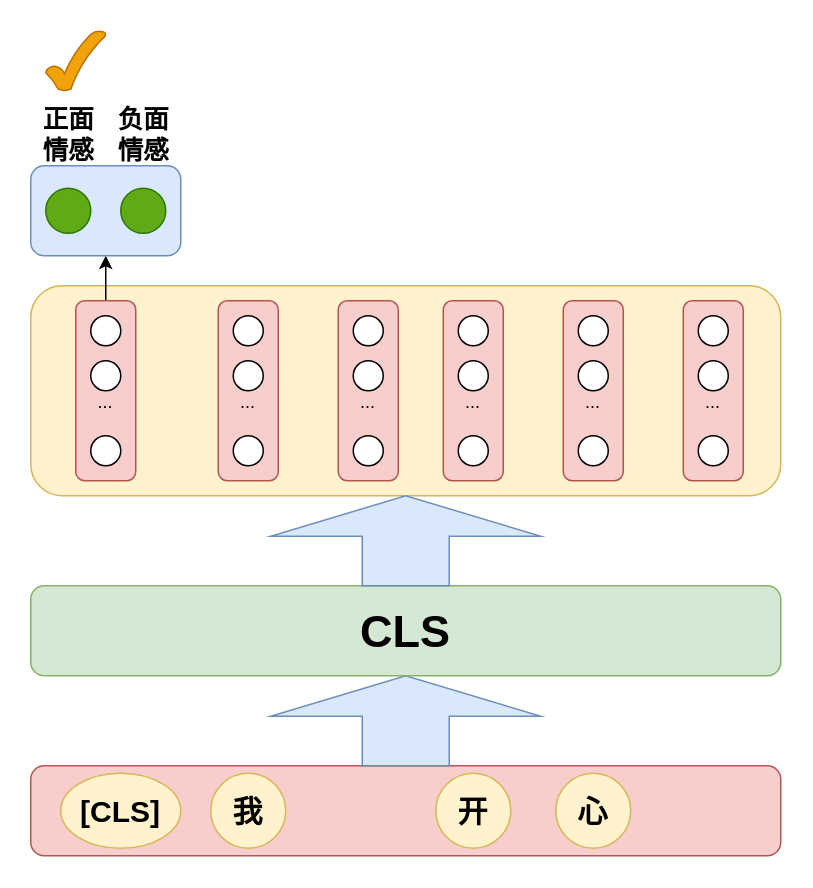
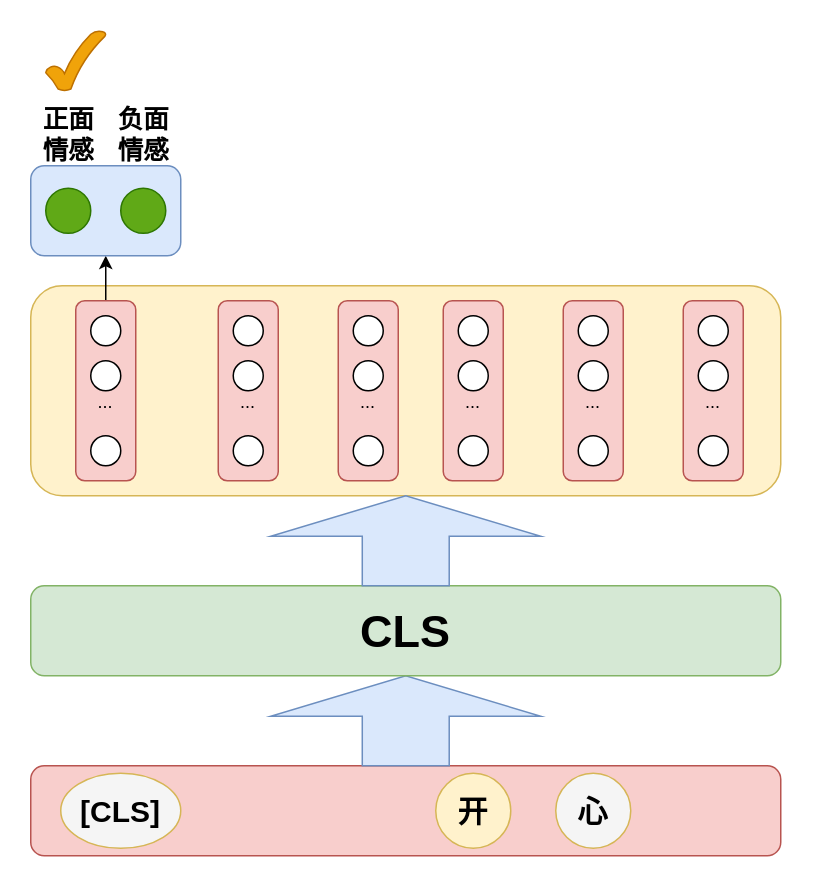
node "[CLS]": fillcolor #fff2cc -> #f5f5f5
node "我": removed
node "心": fillcolor #fff2cc -> #f5f5f5
